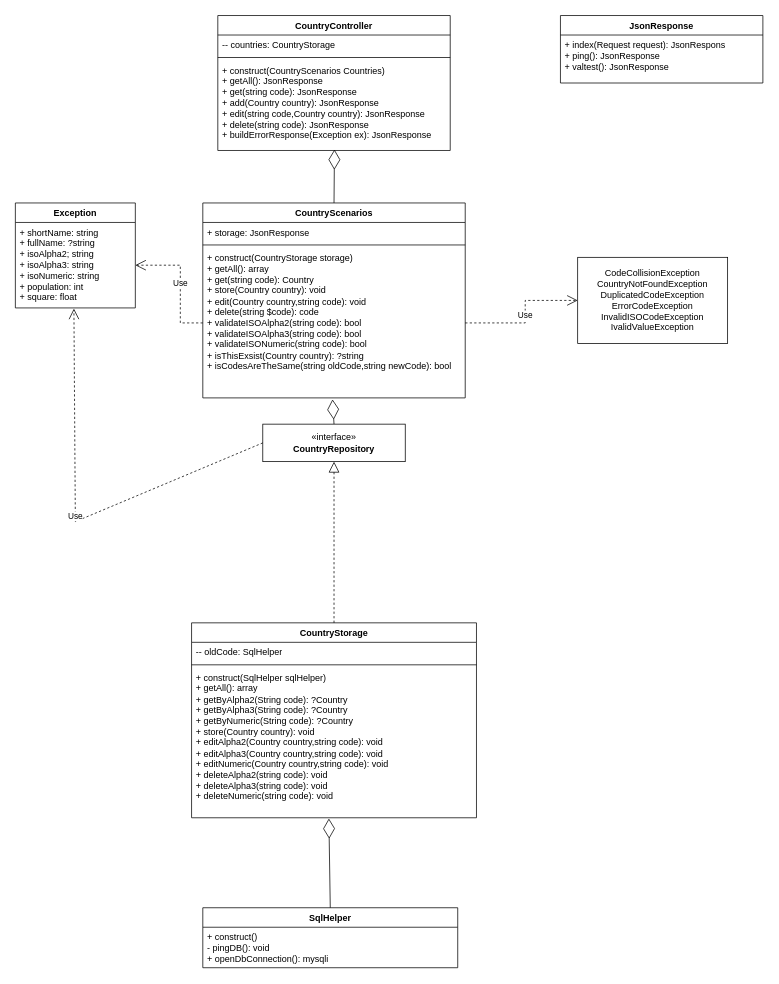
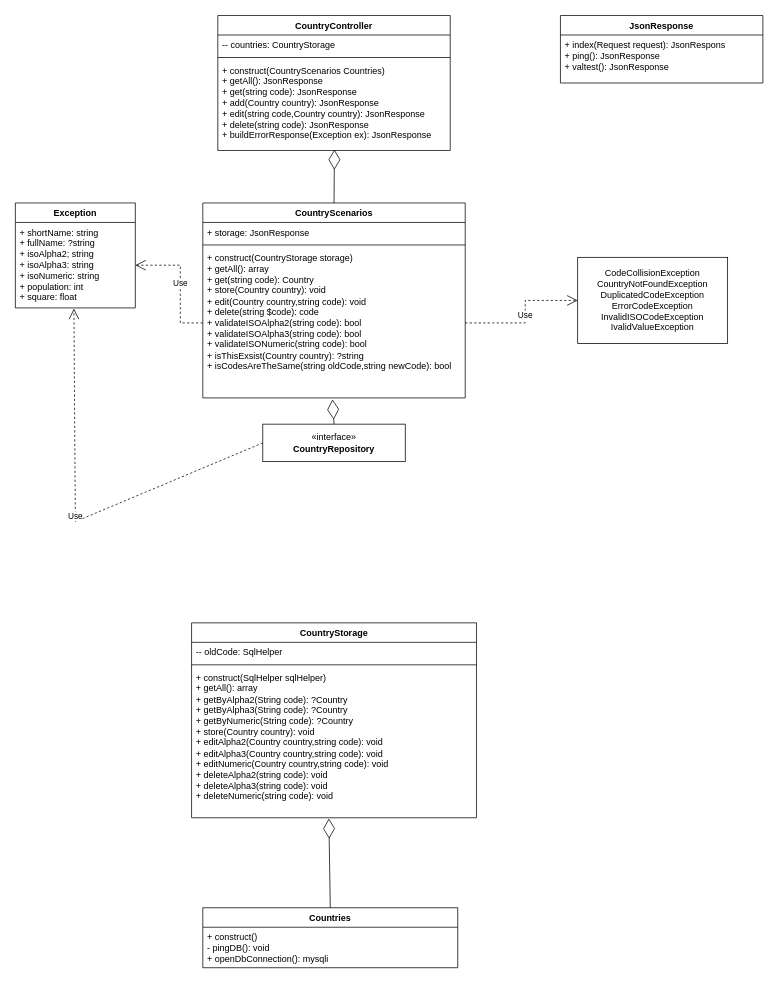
edge "CountryStorage" -> "«interface» CountryRepository": removed
node "SqlHelper": label "SqlHelper" -> "Countries"
